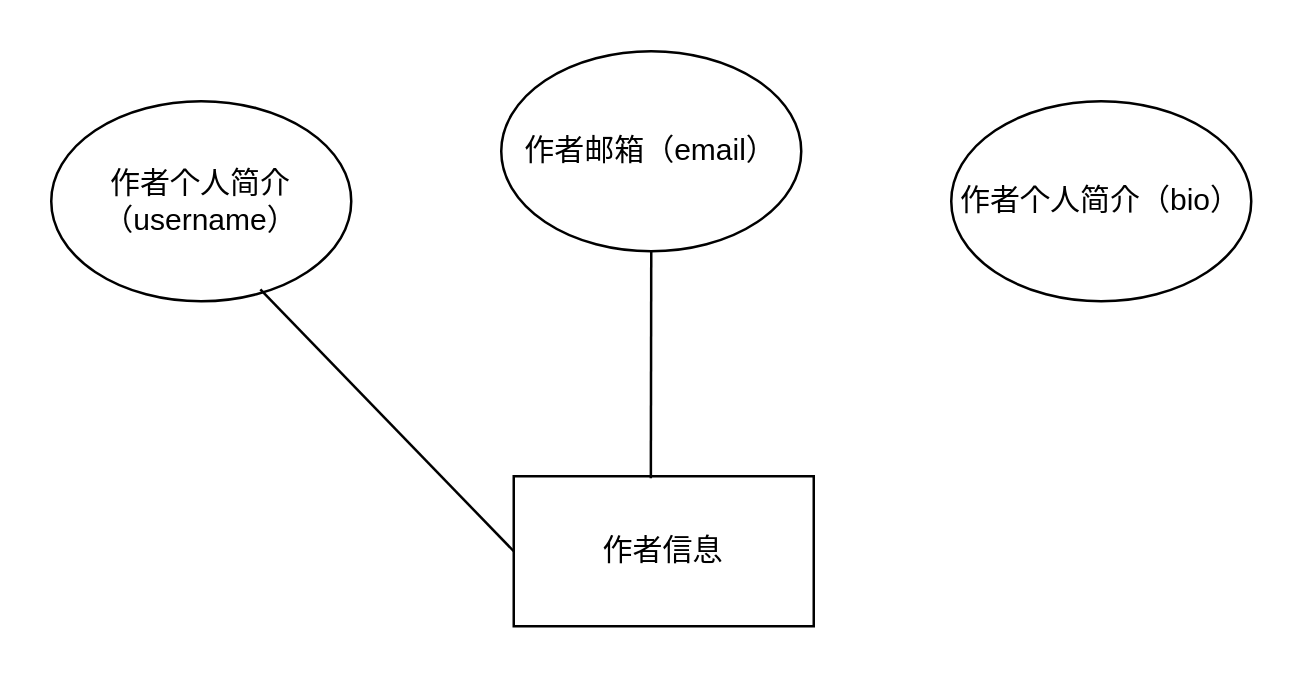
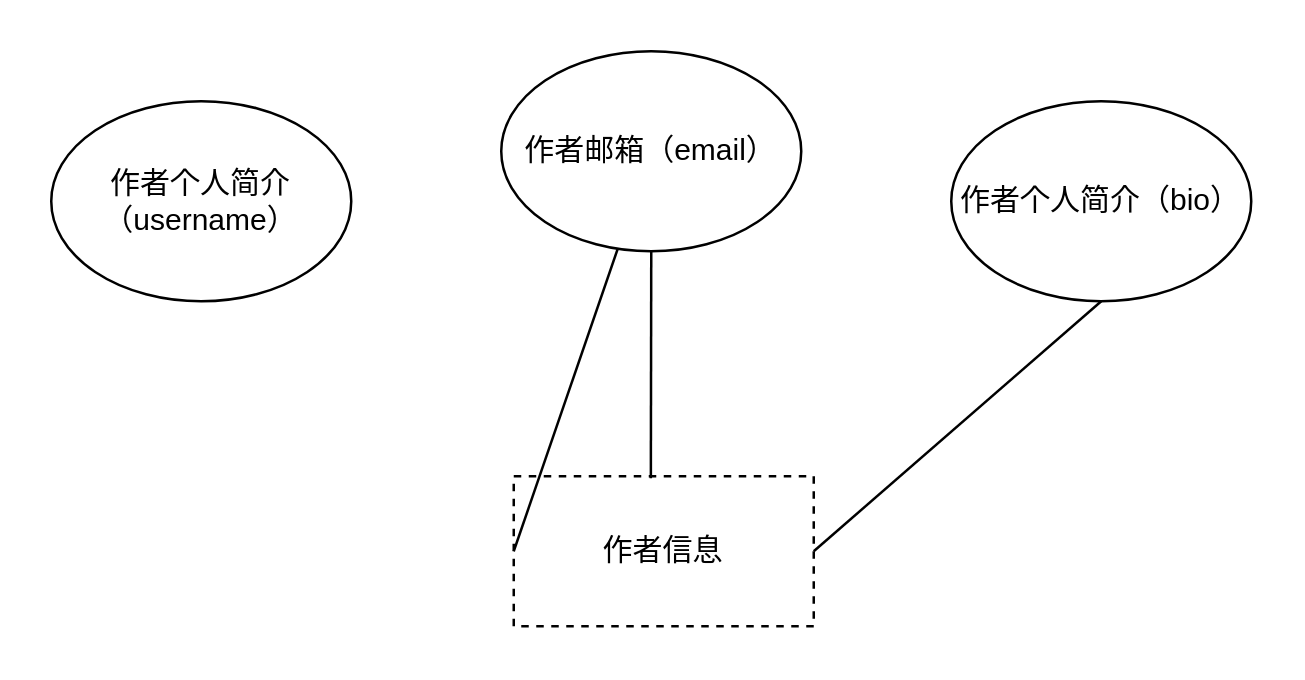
edge "作者个人简介（username）" -- "作者信息": now "作者邮箱（email）" -- "作者信息"
edge "作者个人简介（bio）" -- "作者信息": added
node "作者信息": style solid -> dashed
